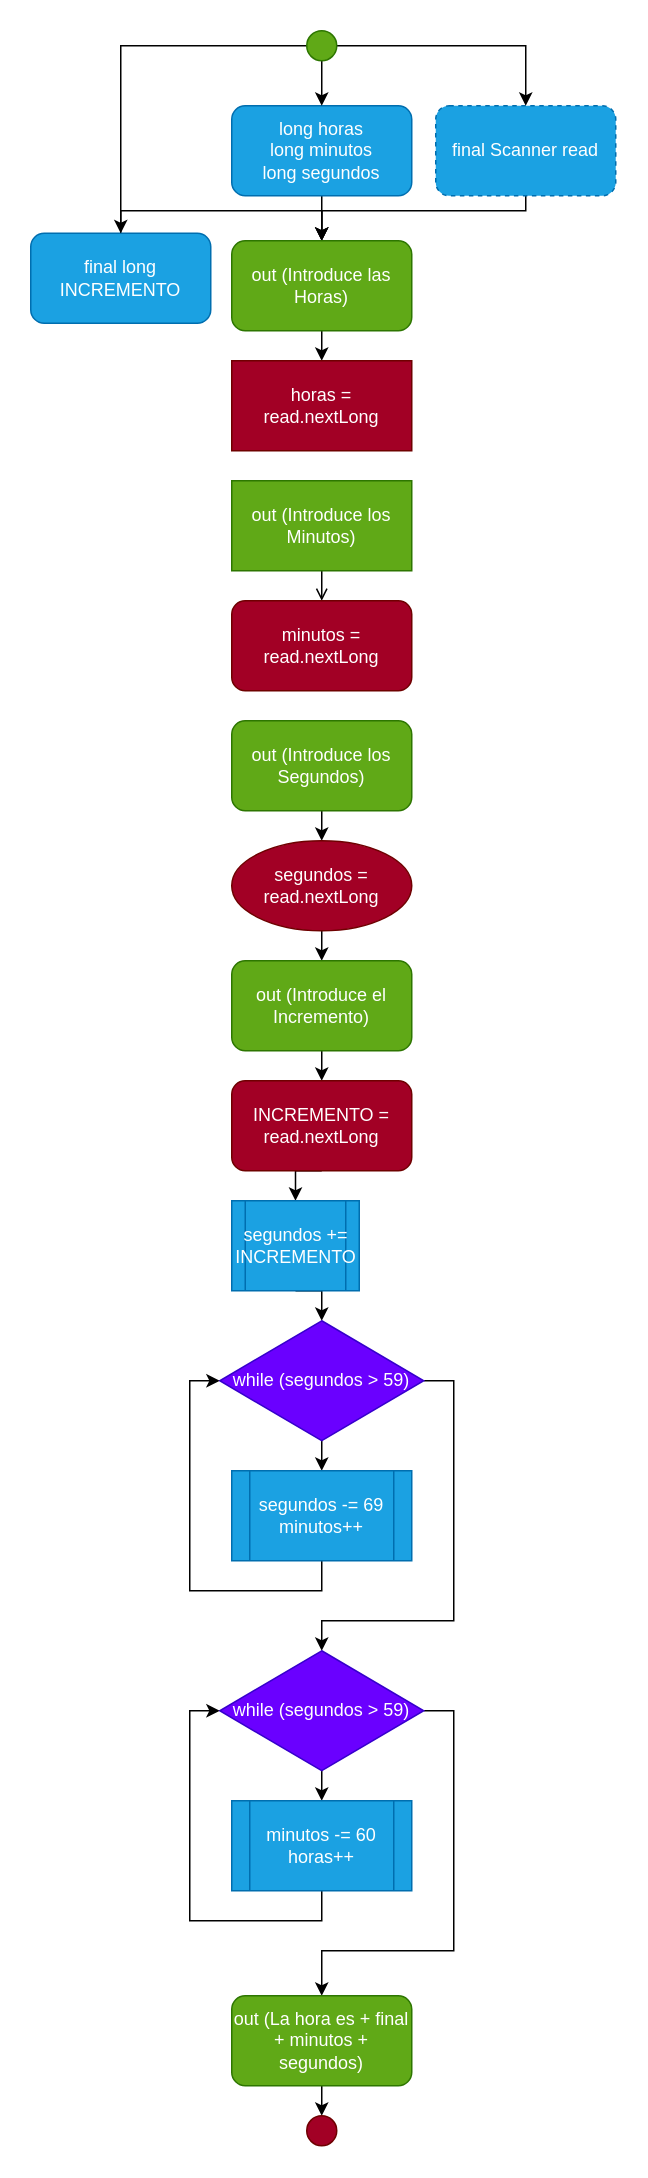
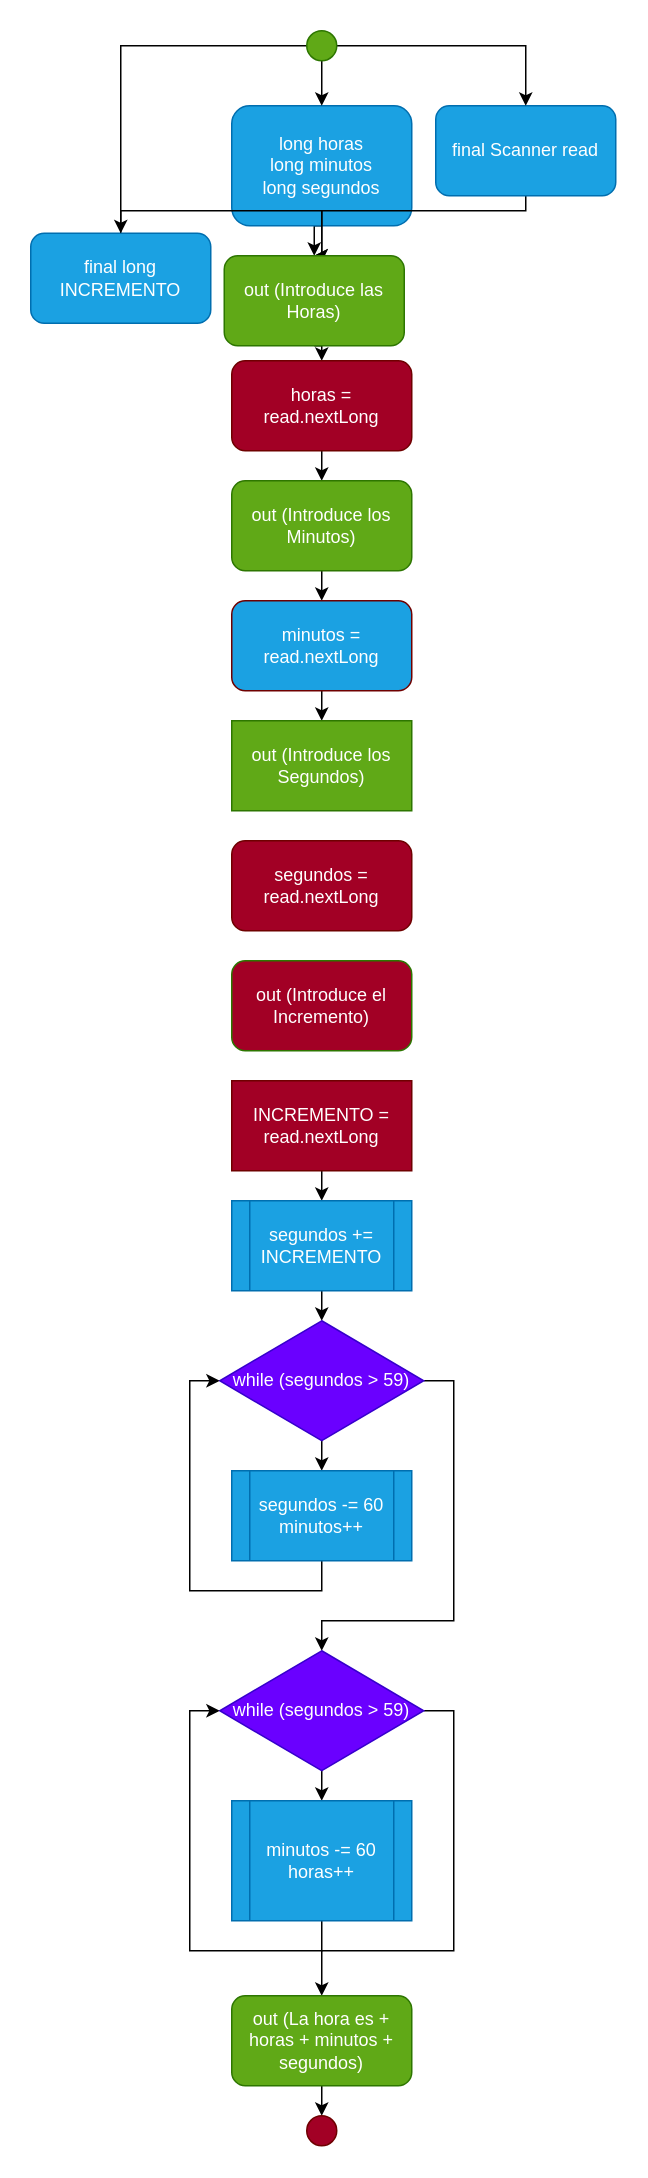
node "long horas long minutos long segundos": size 180x90 -> 180x120
node "final Scanner read": style dashed -> solid
node "out (Introduce las Horas)": moved (322, 286) -> (314, 301)
node "horas = read.nextLong": shape rectangle -> rounded rectangle
edge "horas = read.nextLong" -> "out (Introduce los Minutos)": added
node "out (Introduce los Minutos)": shape rectangle -> rounded rectangle
edge "out (Introduce los Minutos)" -> "minutos = read.nextLong": arrowhead open -> classic
node "minutos = read.nextLong": fillcolor #a20025 -> #1ba1e2
edge "minutos = read.nextLong" -> "out (Introduce los Segundos)": added
node "out (Introduce los Segundos)": shape rounded rectangle -> rectangle
edge "out (Introduce los Segundos)" -> "segundos = read.nextLong": removed
node "segundos = read.nextLong": shape ellipse -> rounded rectangle
edge "segundos = read.nextLong" -> "out (Introduce el Incremento)": removed
node "out (Introduce el Incremento)": fillcolor #60a917 -> #a20025
edge "out (Introduce el Incremento)" -> "INCREMENTO = read.nextLong": removed
node "INCREMENTO = read.nextLong": shape rounded rectangle -> rectangle
node "segundos += INCREMENTO": size 128x90 -> 180x90
node "segundos -= 69 minutos++": label "segundos -= 69 minutos++" -> "segundos -= 60 minutos++"
node "minutos -= 60 horas++": size 180x90 -> 180x120
node "out (La hora es + final + minutos + segundos)": label "out (La hora es + final + minutos + segundos)" -> "out (La hora es + horas + minutos + segundos)"
